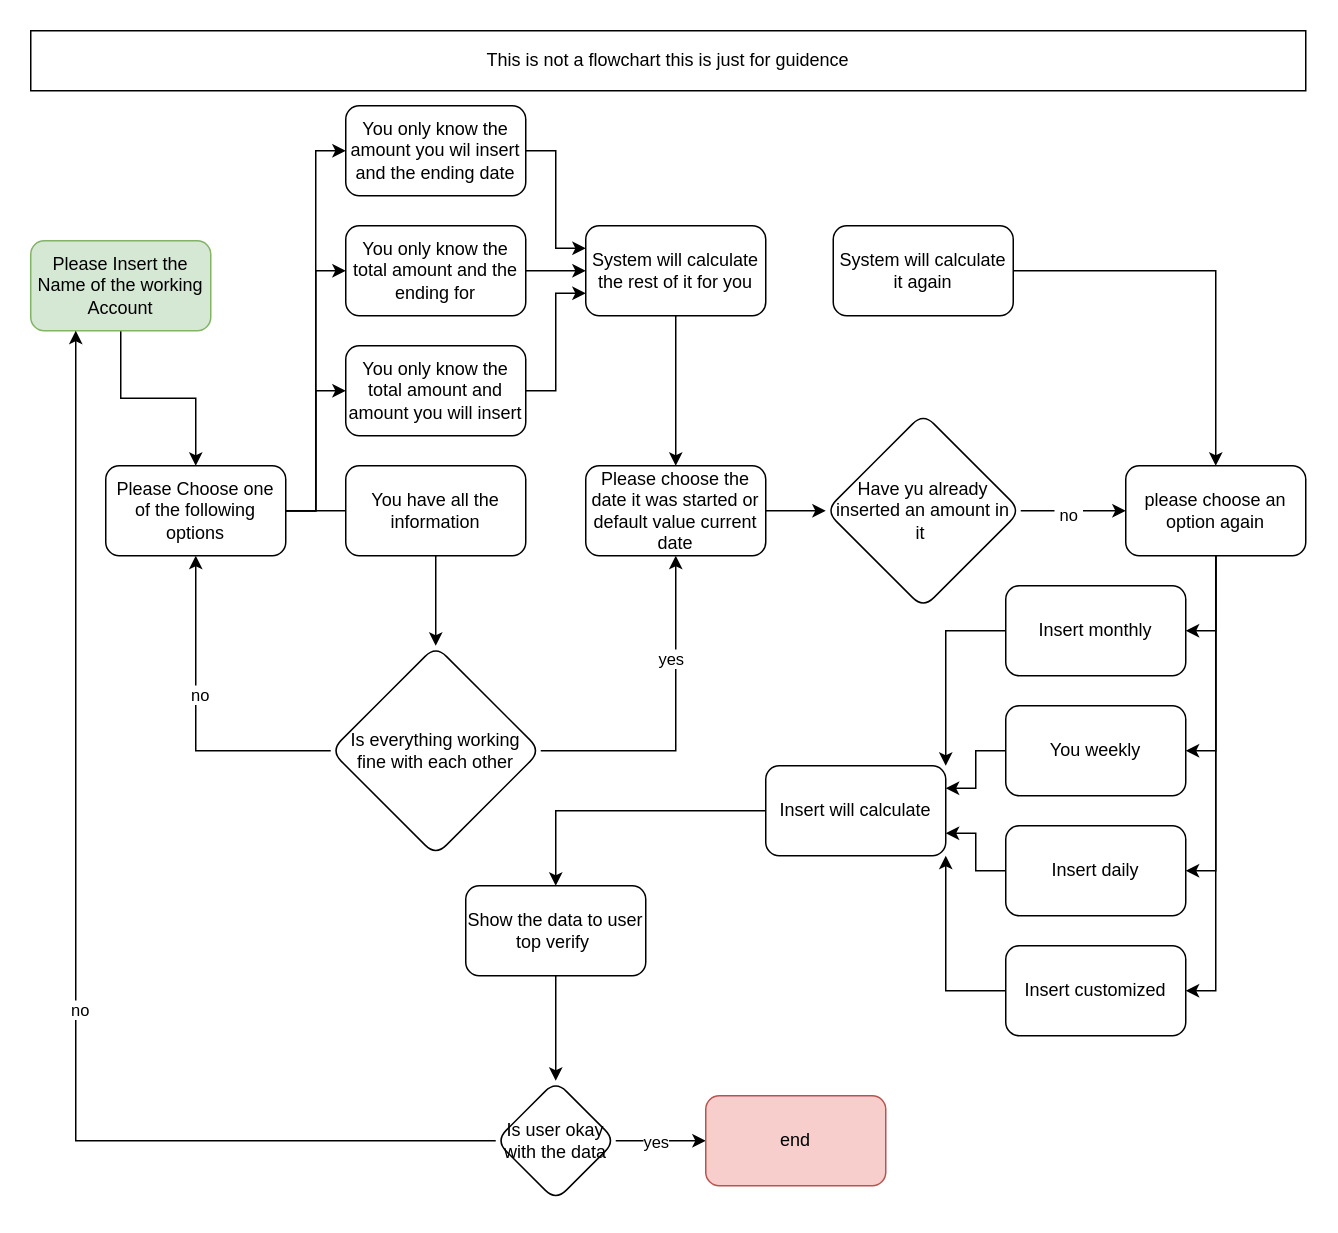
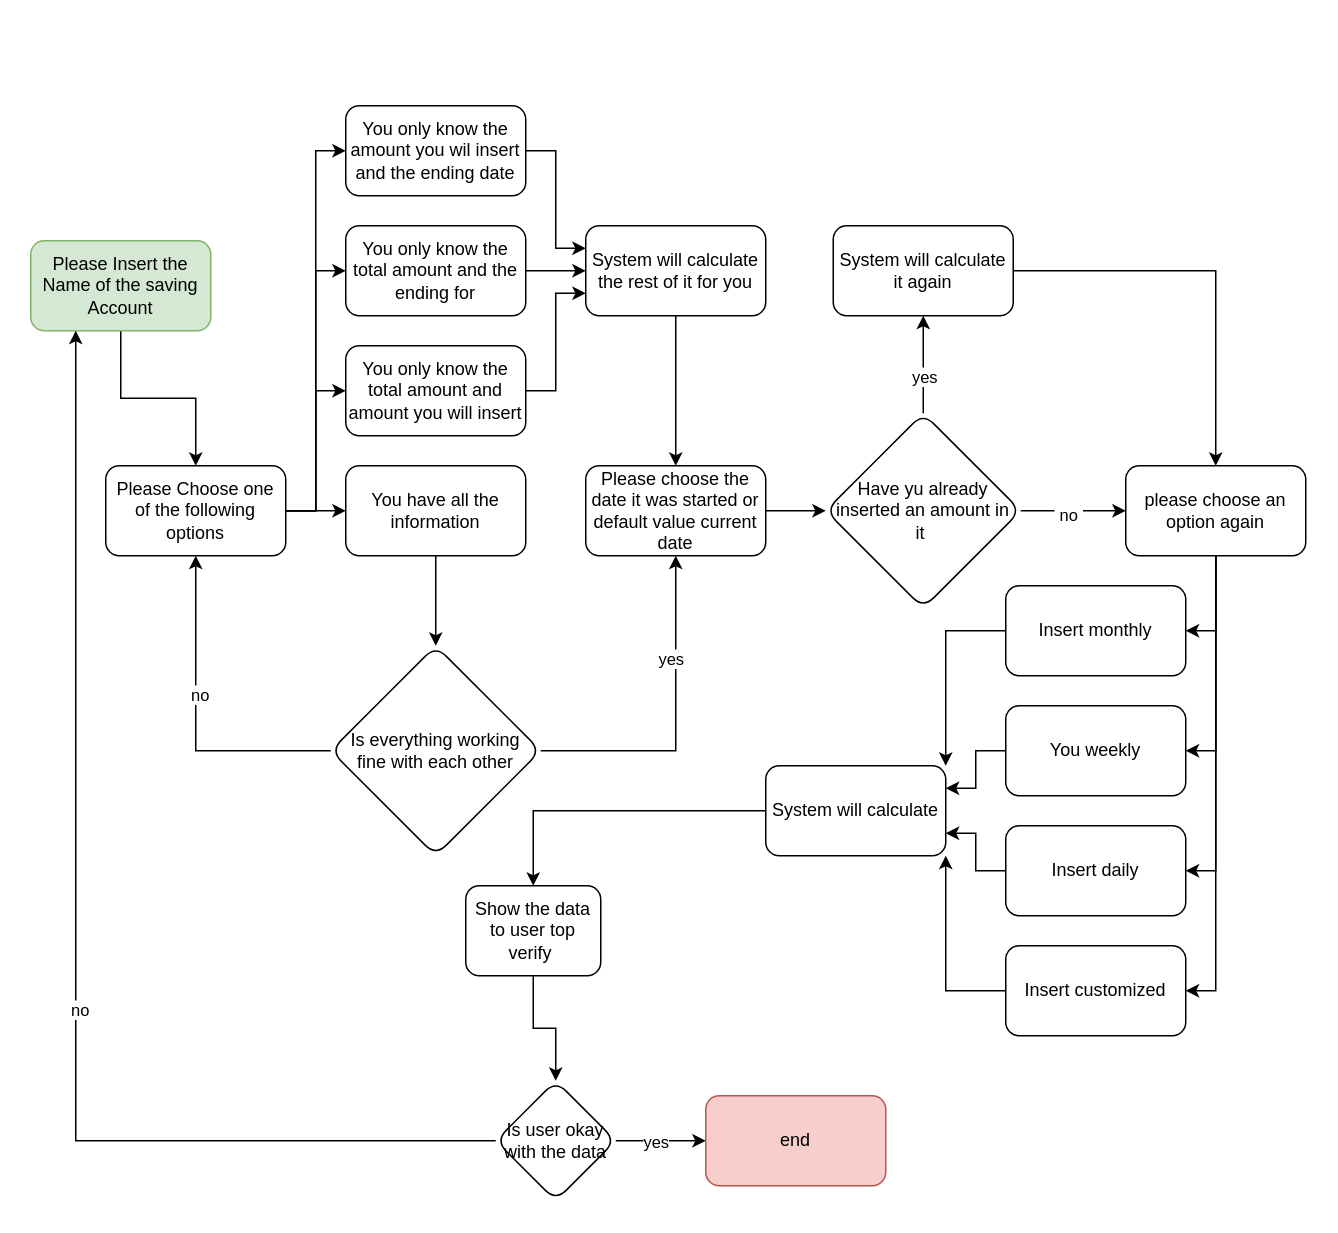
node "This is not a flowchart this is just for guidence": removed
node "Please Insert the Name of the working Account": label "Please Insert the Name of the working Account" -> "Please Insert the Name of the saving Account"
edge "Have yu already inserted an amount in it" -> "System will calculate it again": added, label "yes"
edge "Please Choose one of the following options" -- "You have all the information": arrowhead none -> classic
node "Insert will calculate": label "Insert will calculate" -> "System will calculate"
node "Show the data to user top verify": size 180x90 -> 135x90
